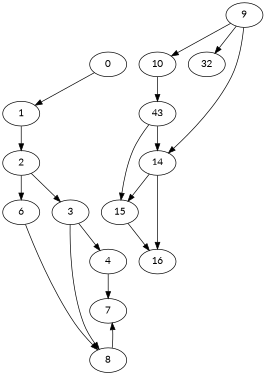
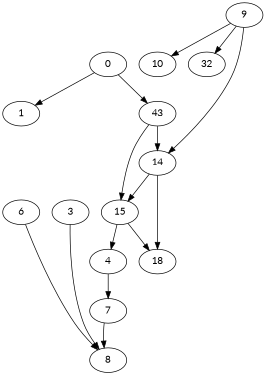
edge "10" -> "43": now "0" -> "43"
node "2": removed
edge "3" -> "4": now "15" -> "4"
node "16": label "16" -> "18"
edge "8" -> "7": reversed
